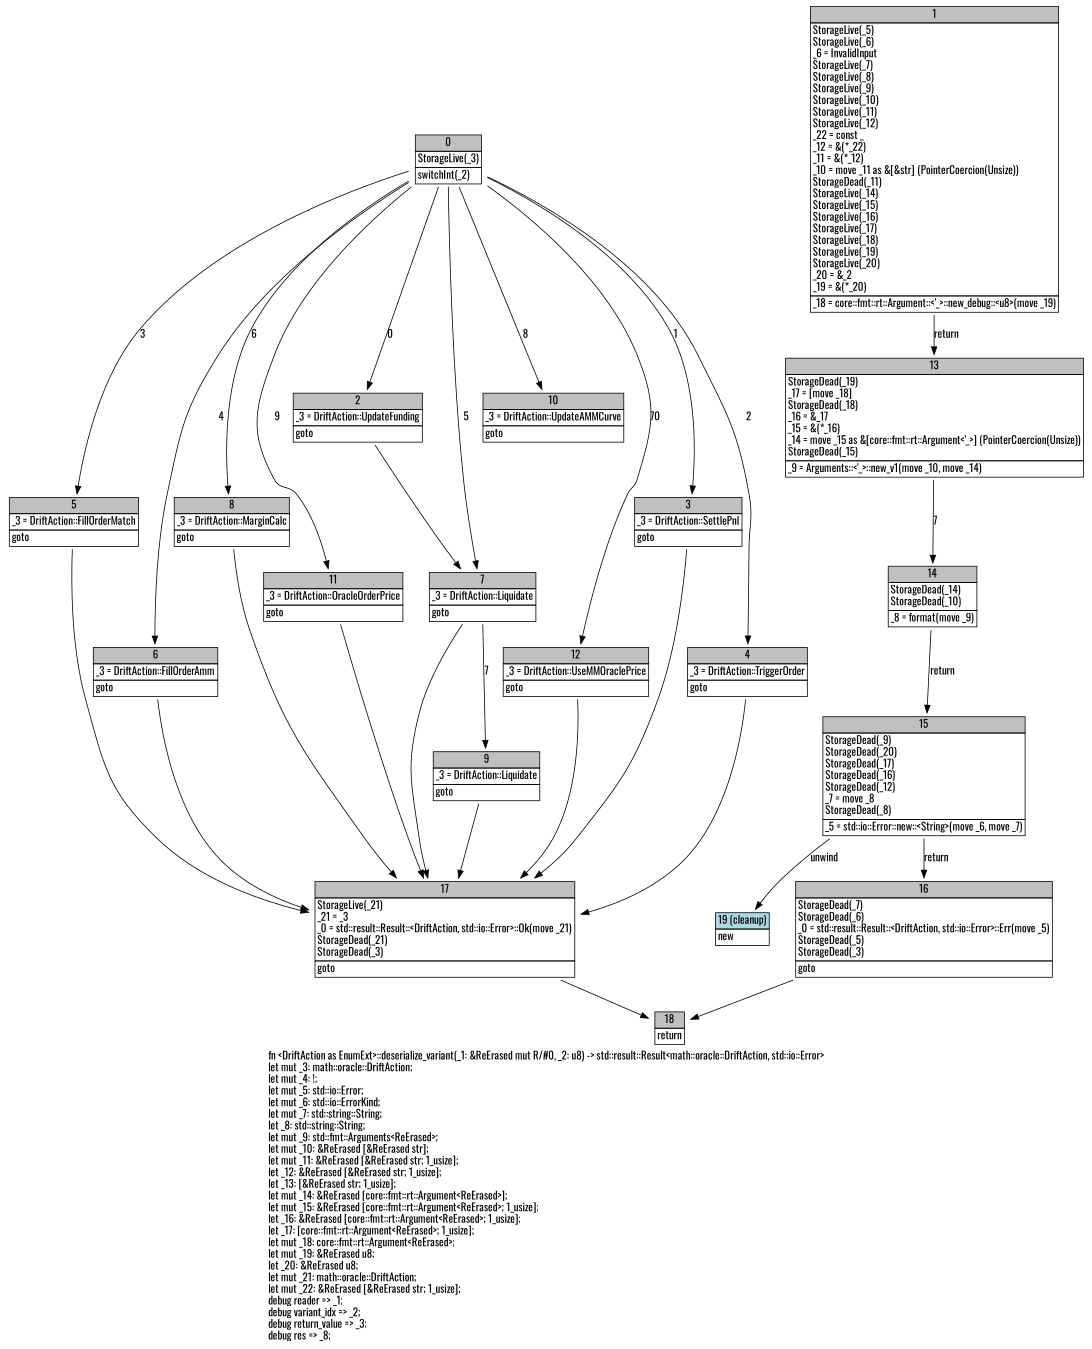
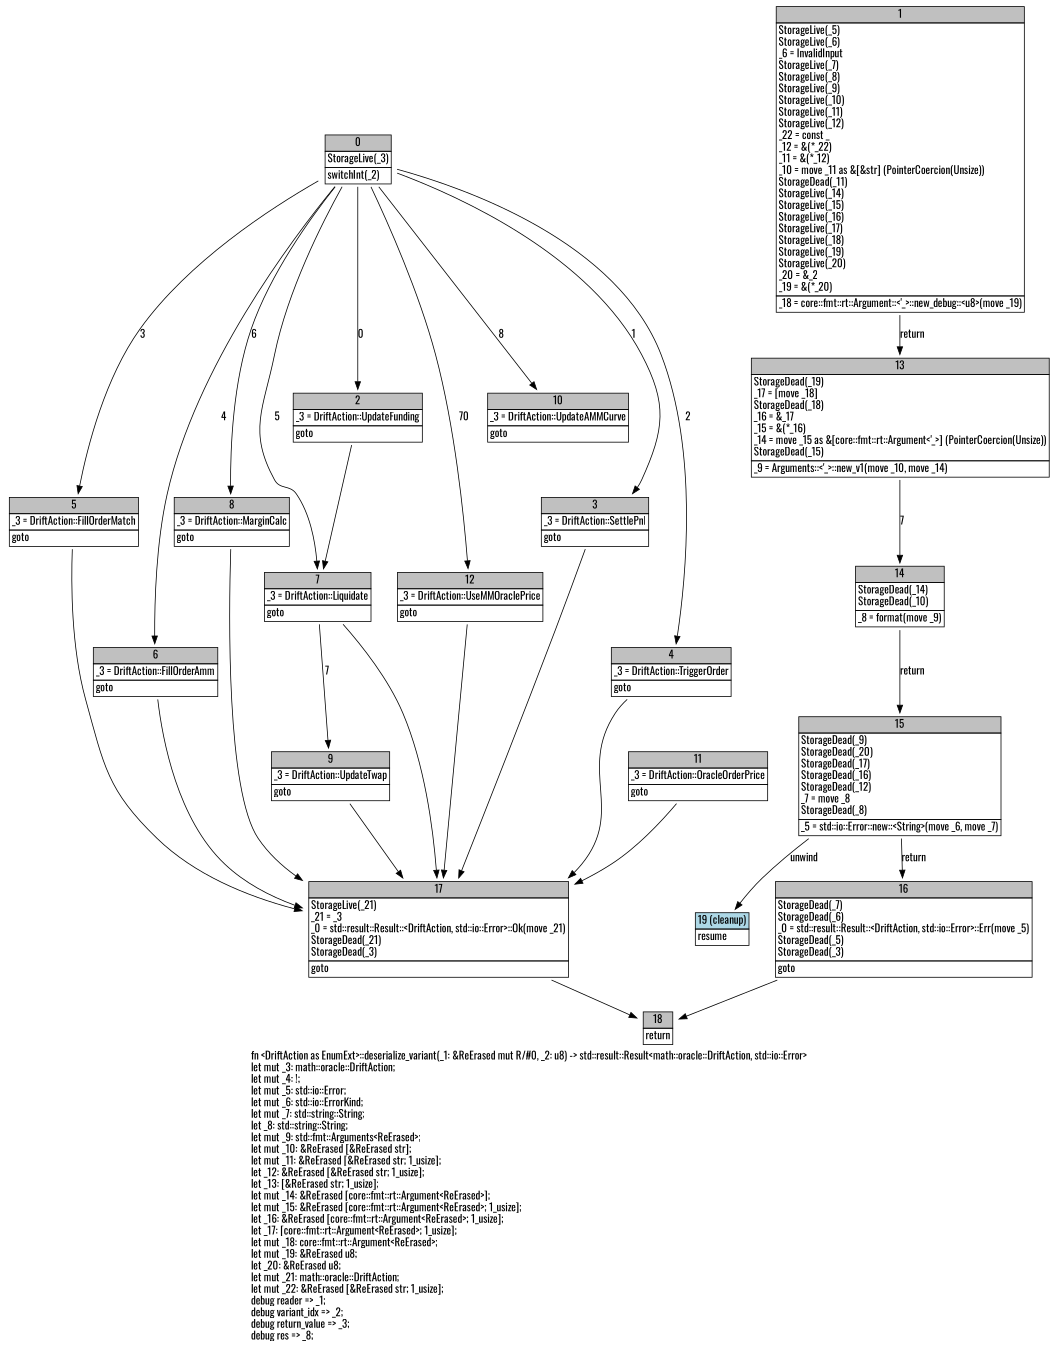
edge "0" -> "11": removed, label "9"
node "9": text "_3 = DriftAction::Liquidate" -> "_3 = DriftAction::UpdateTwap"
node "19 (cleanup)": text "new" -> "resume"
